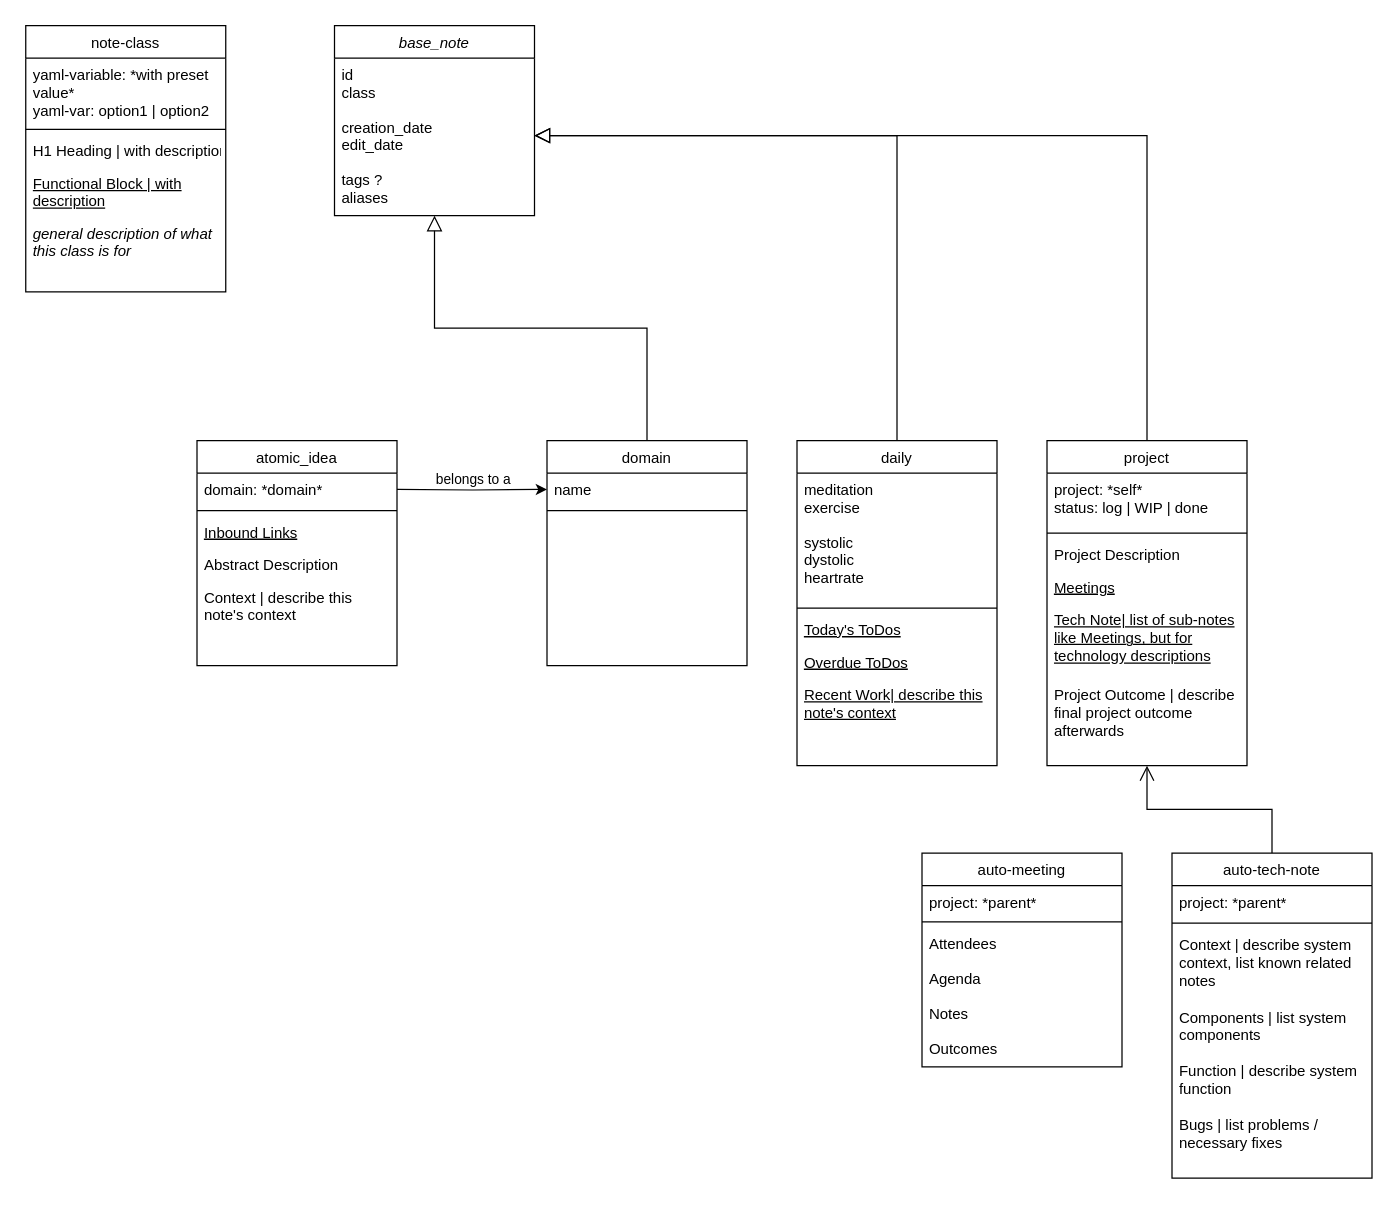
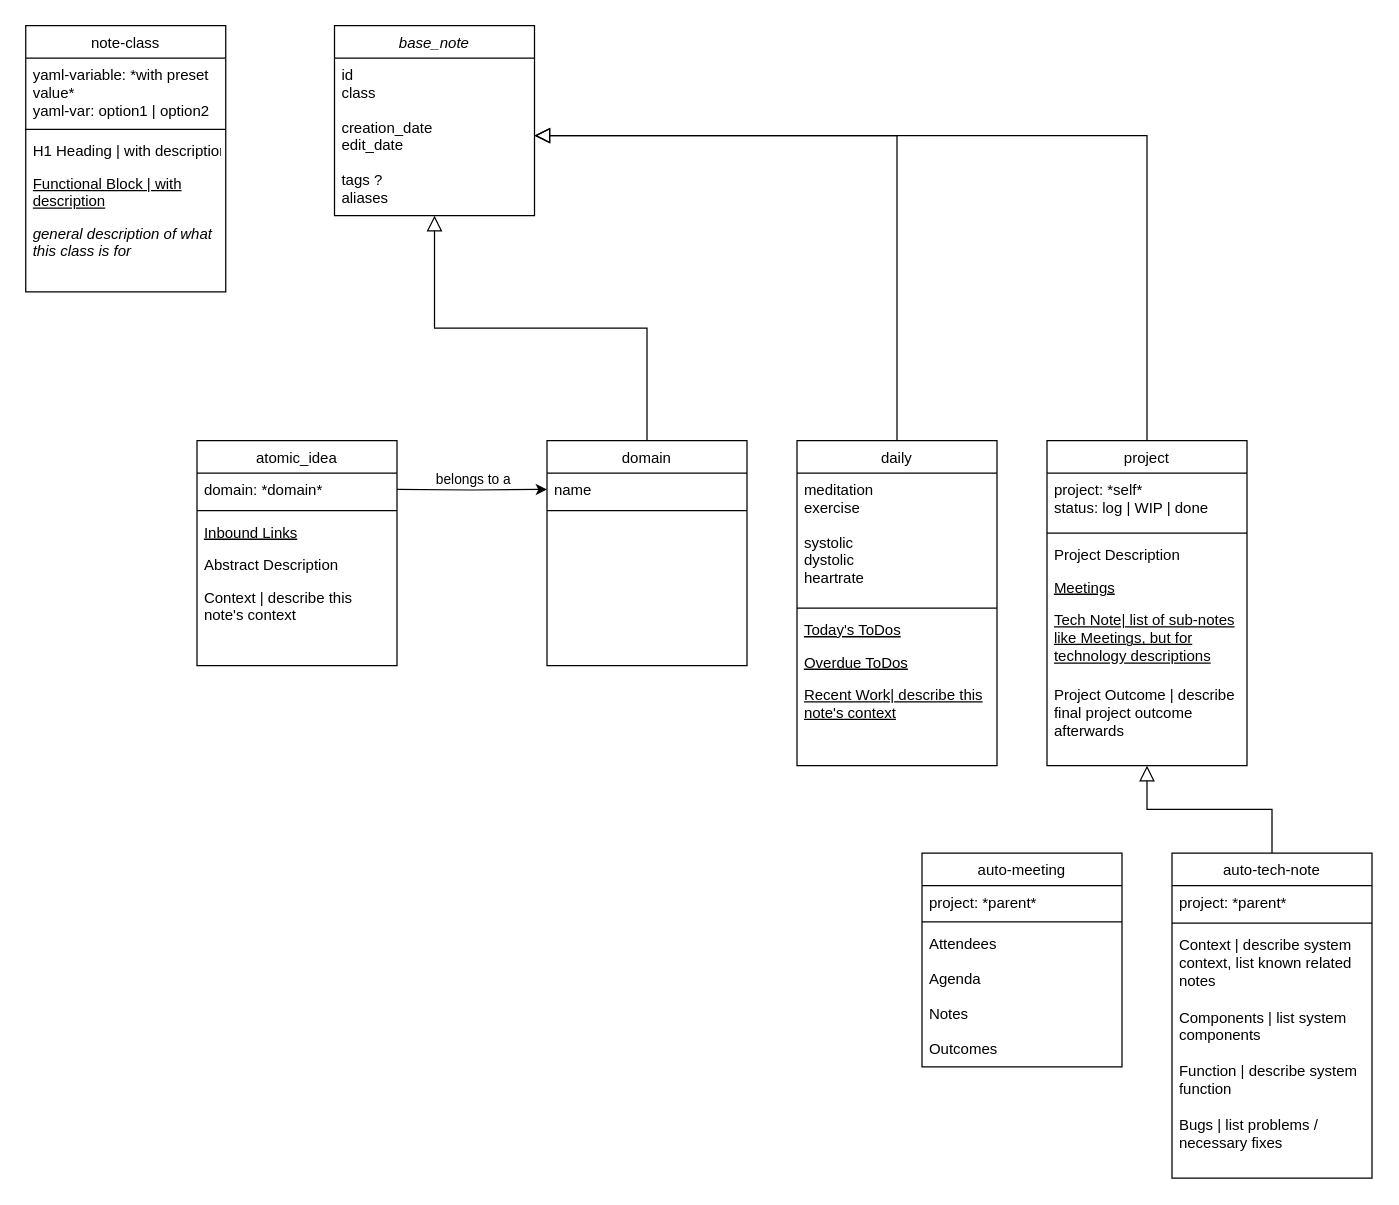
edge "auto-tech-note" -> "project": arrowhead open -> block
